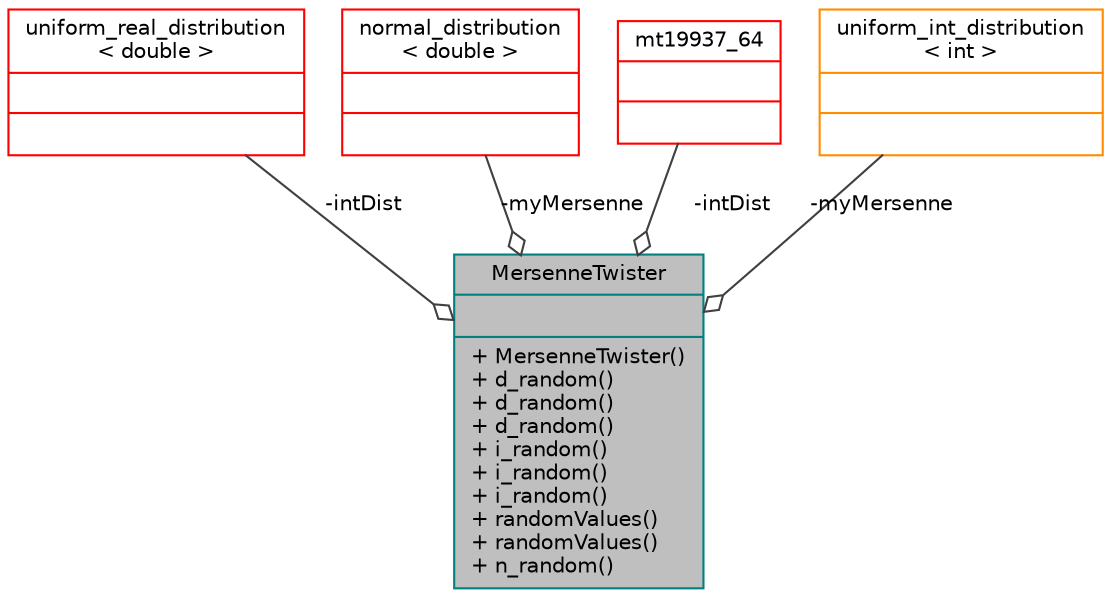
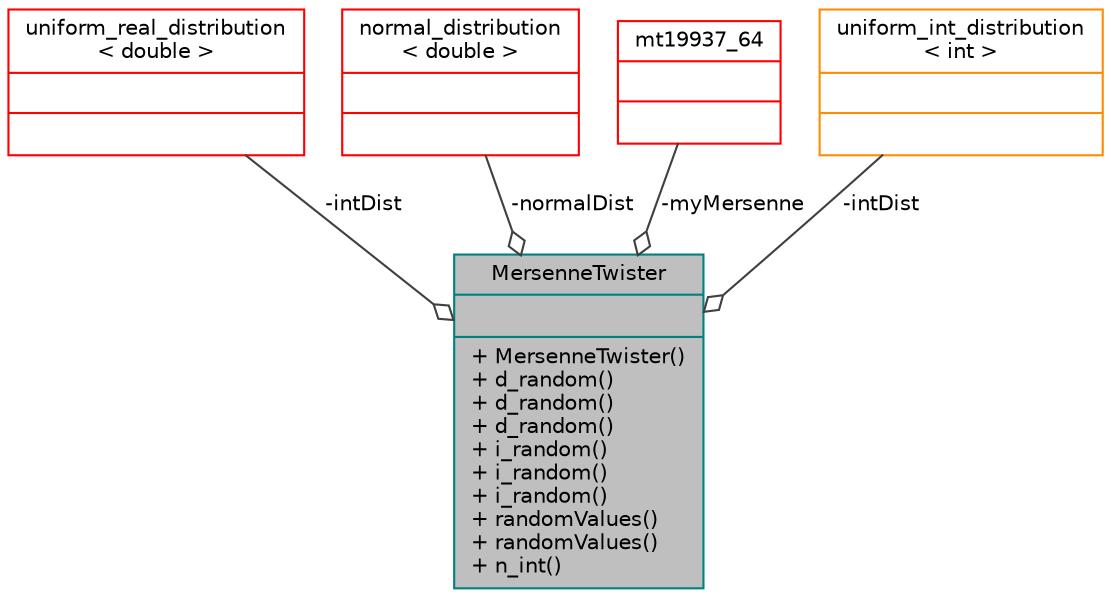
edge "normal_distribution" -> "MersenneTwister": label " -myMersenne" -> " -normalDist"
edge "mt19937_64" -> "MersenneTwister": label " -intDist" -> " -myMersenne"
edge "uniform_int_distribution" -> "MersenneTwister": label " -myMersenne" -> " -intDist"
node "MersenneTwister": text "+ n_random()" -> "+ n_int()"
